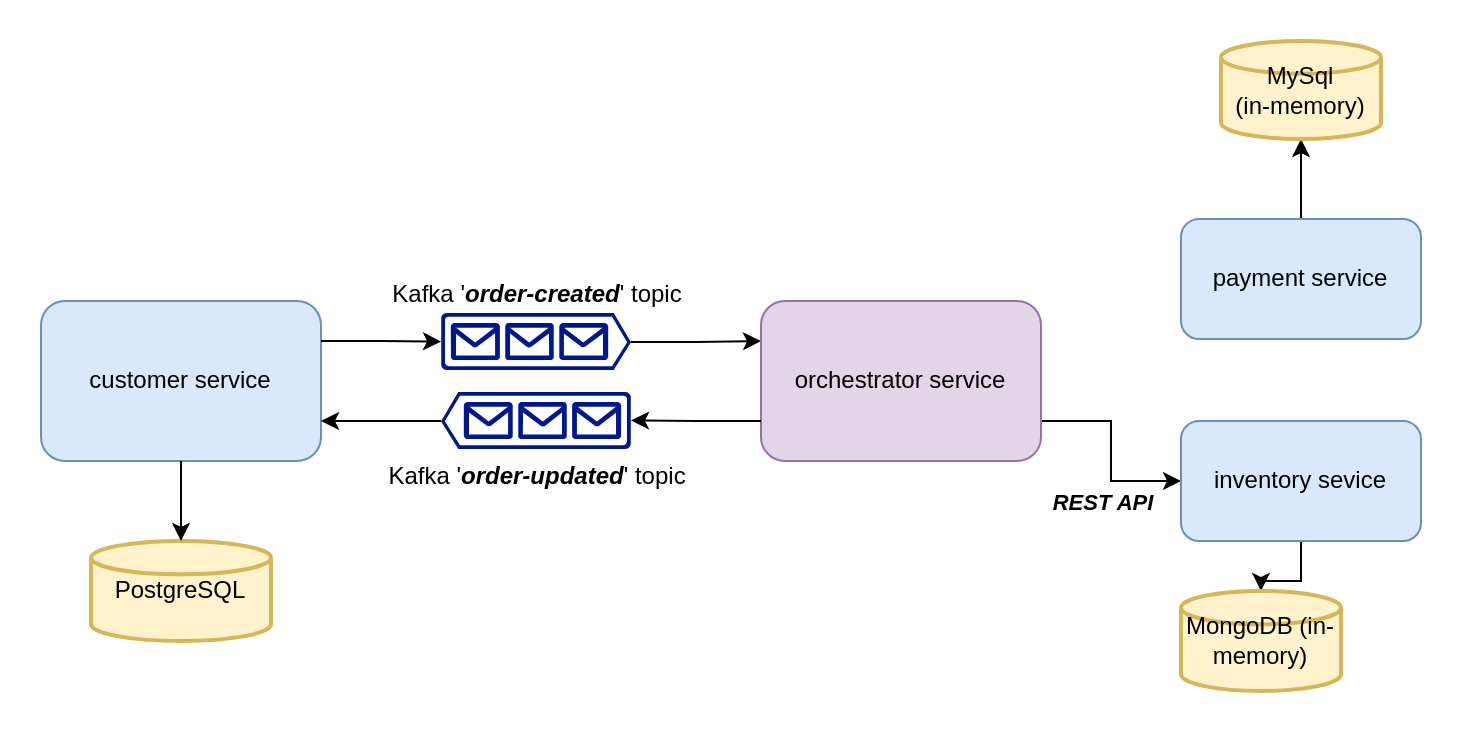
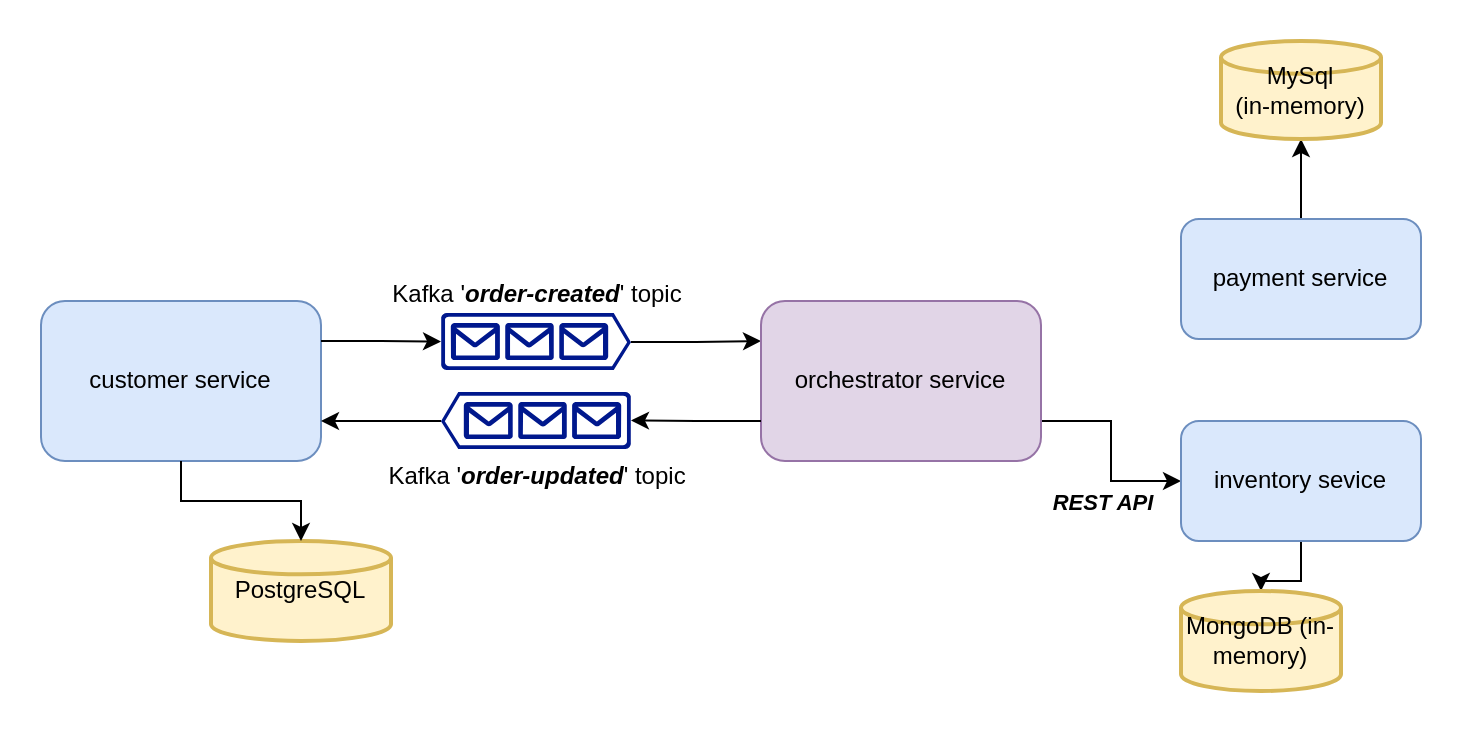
node "PostgreSQL": moved (181, 591) -> (301, 591)
